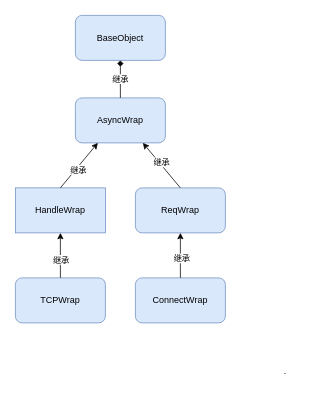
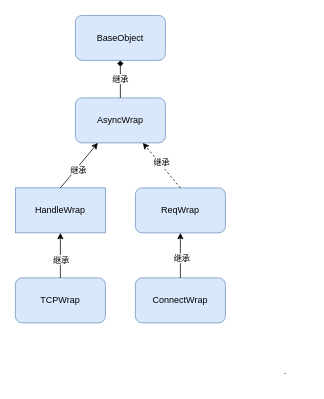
edge "ReqWrap" -> "AsyncWrap": style solid -> dashed
